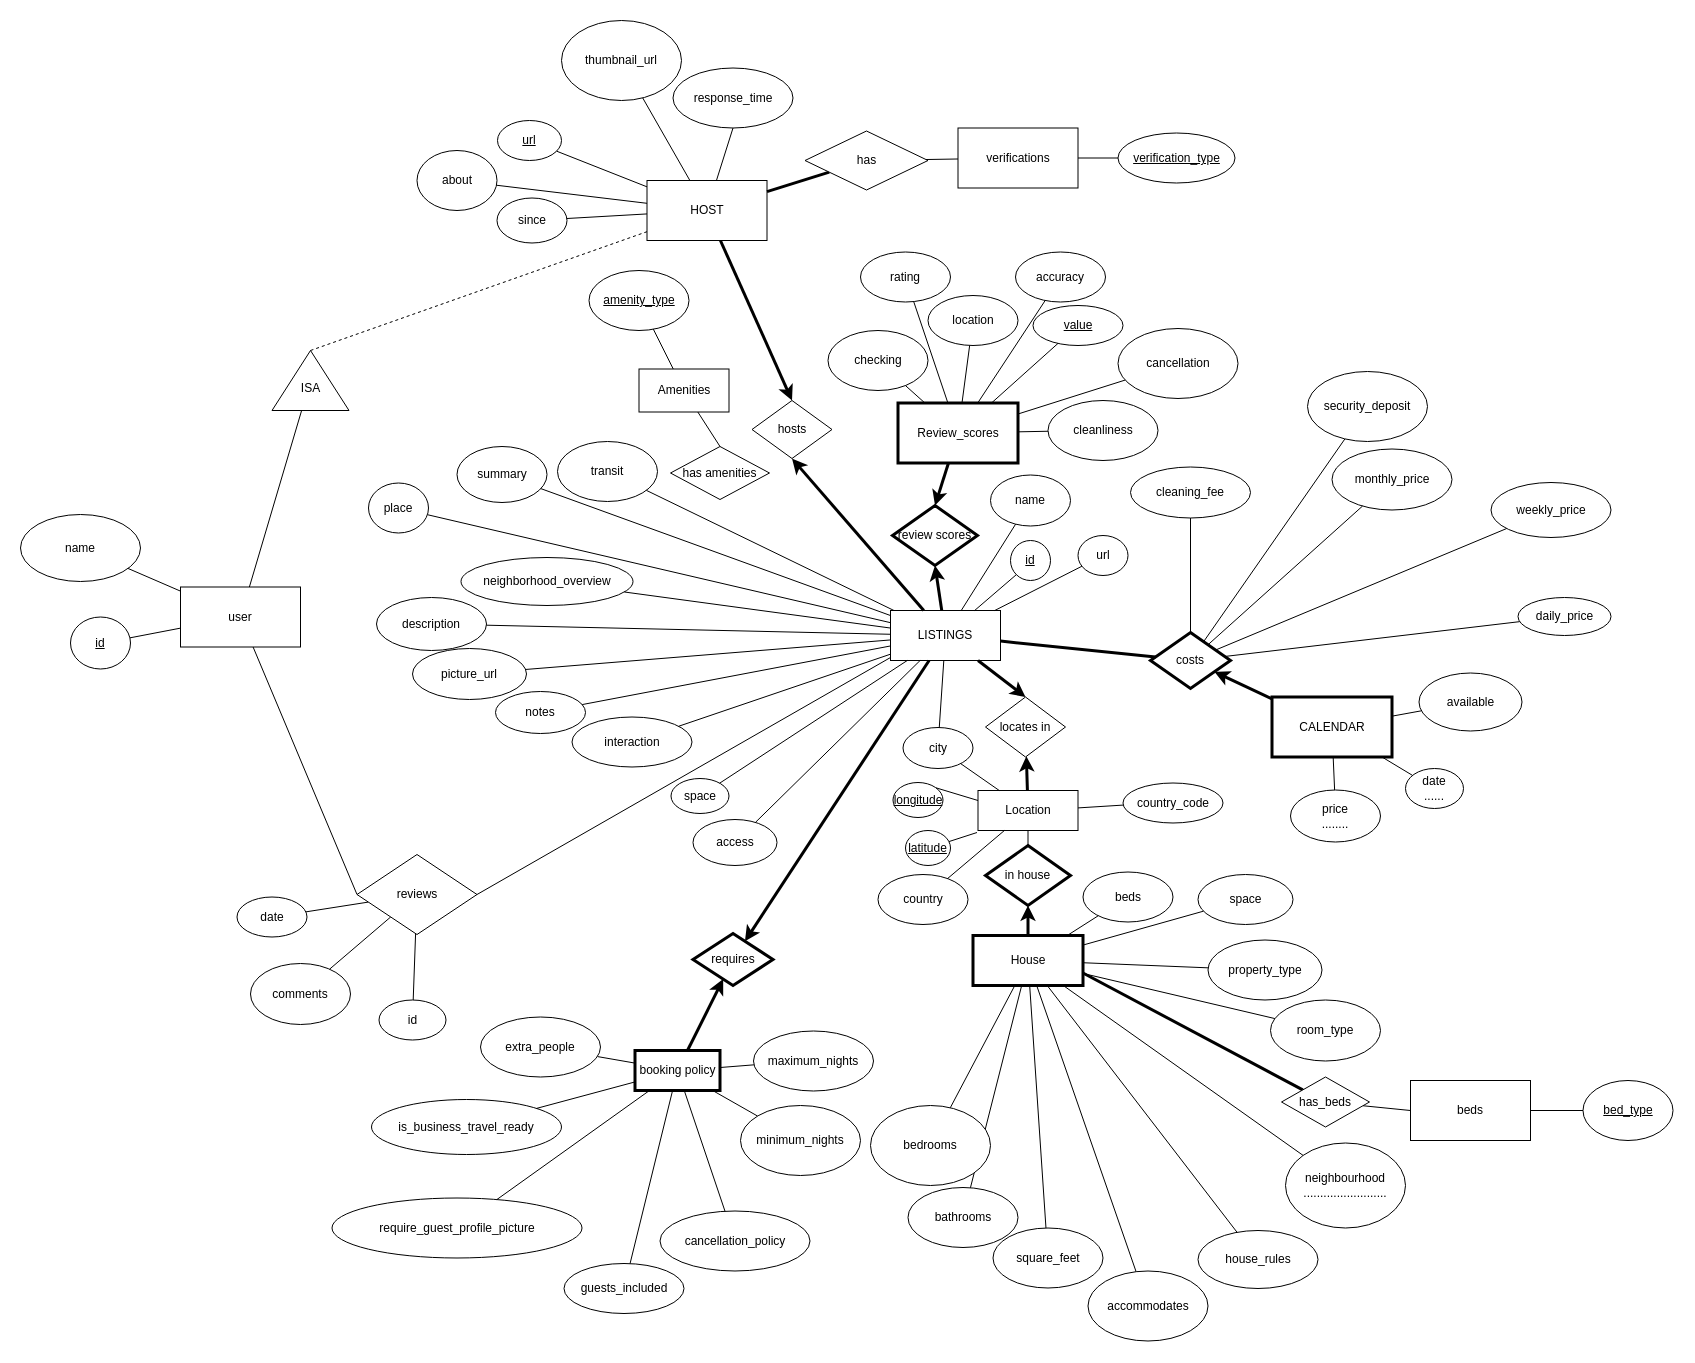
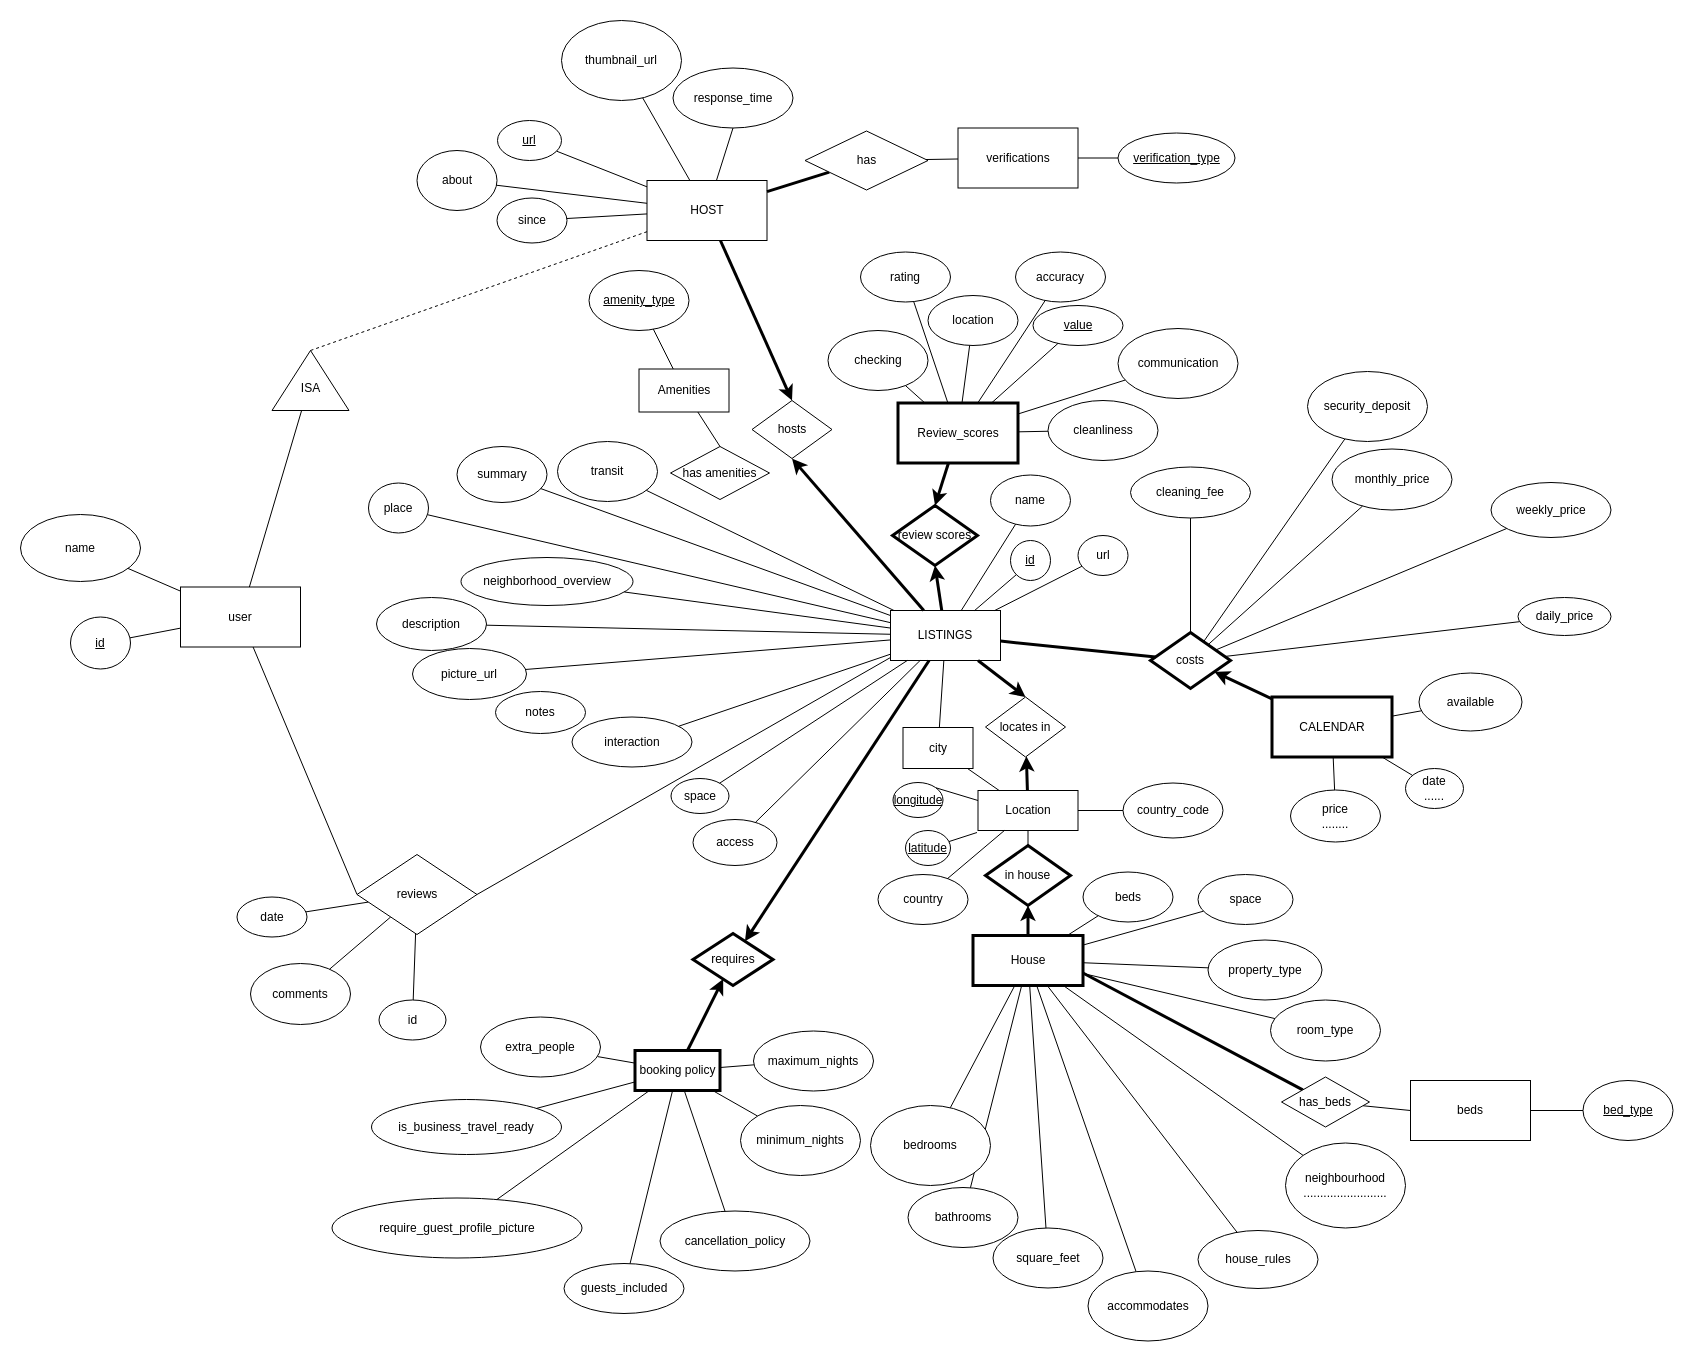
node "cancellation": label "cancellation" -> "communication"
edge "LISTINGS" -- "notes": removed
node "city": shape ellipse -> rectangle
node "country_code": size 100x40 -> 100x55
